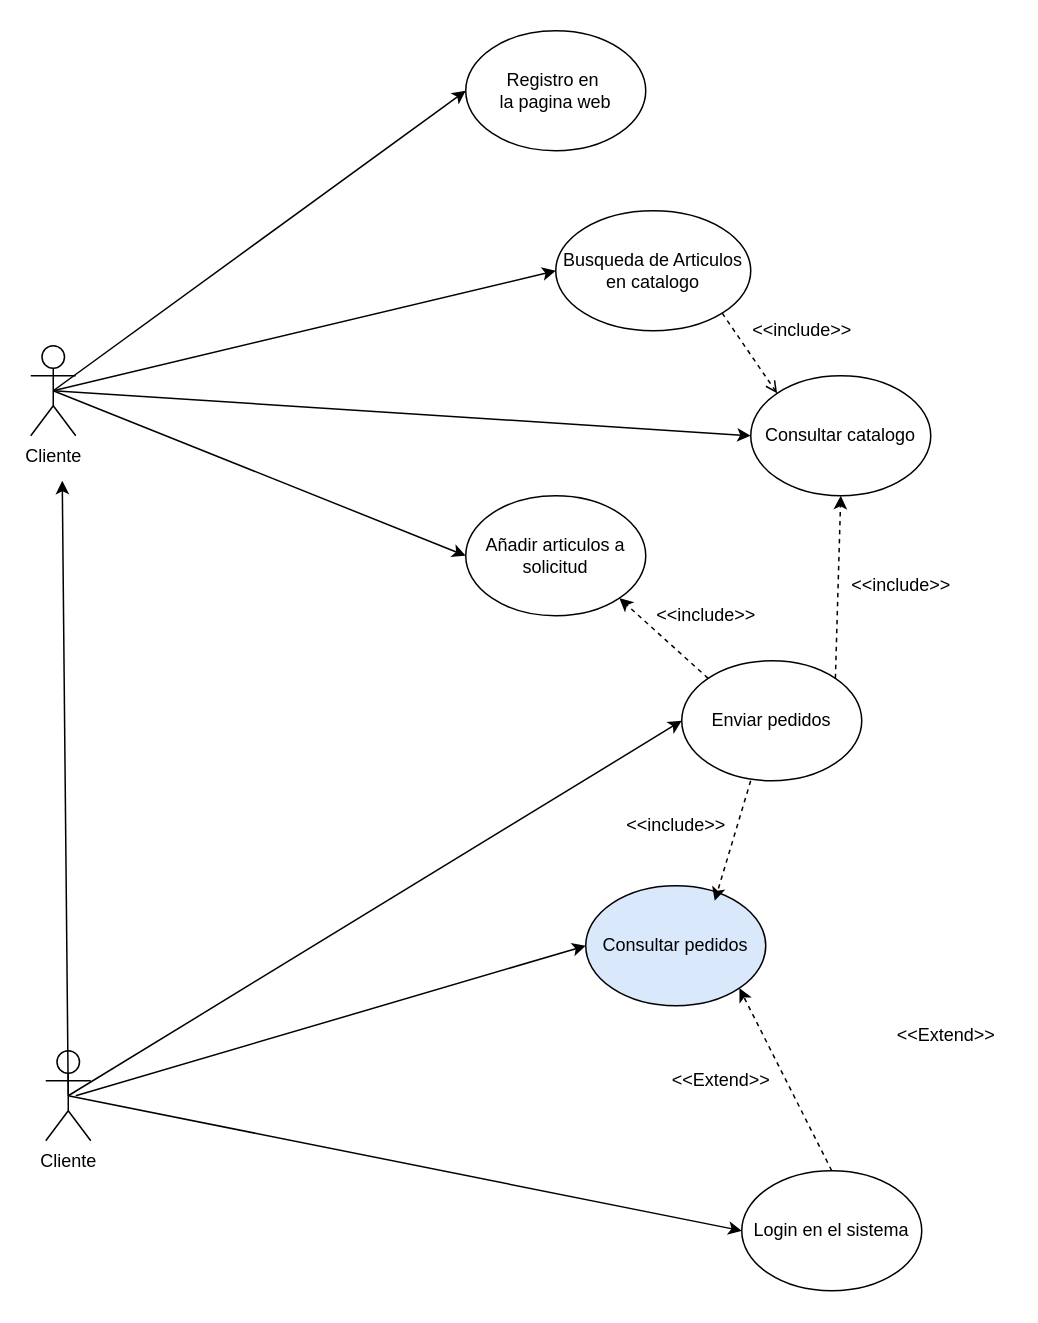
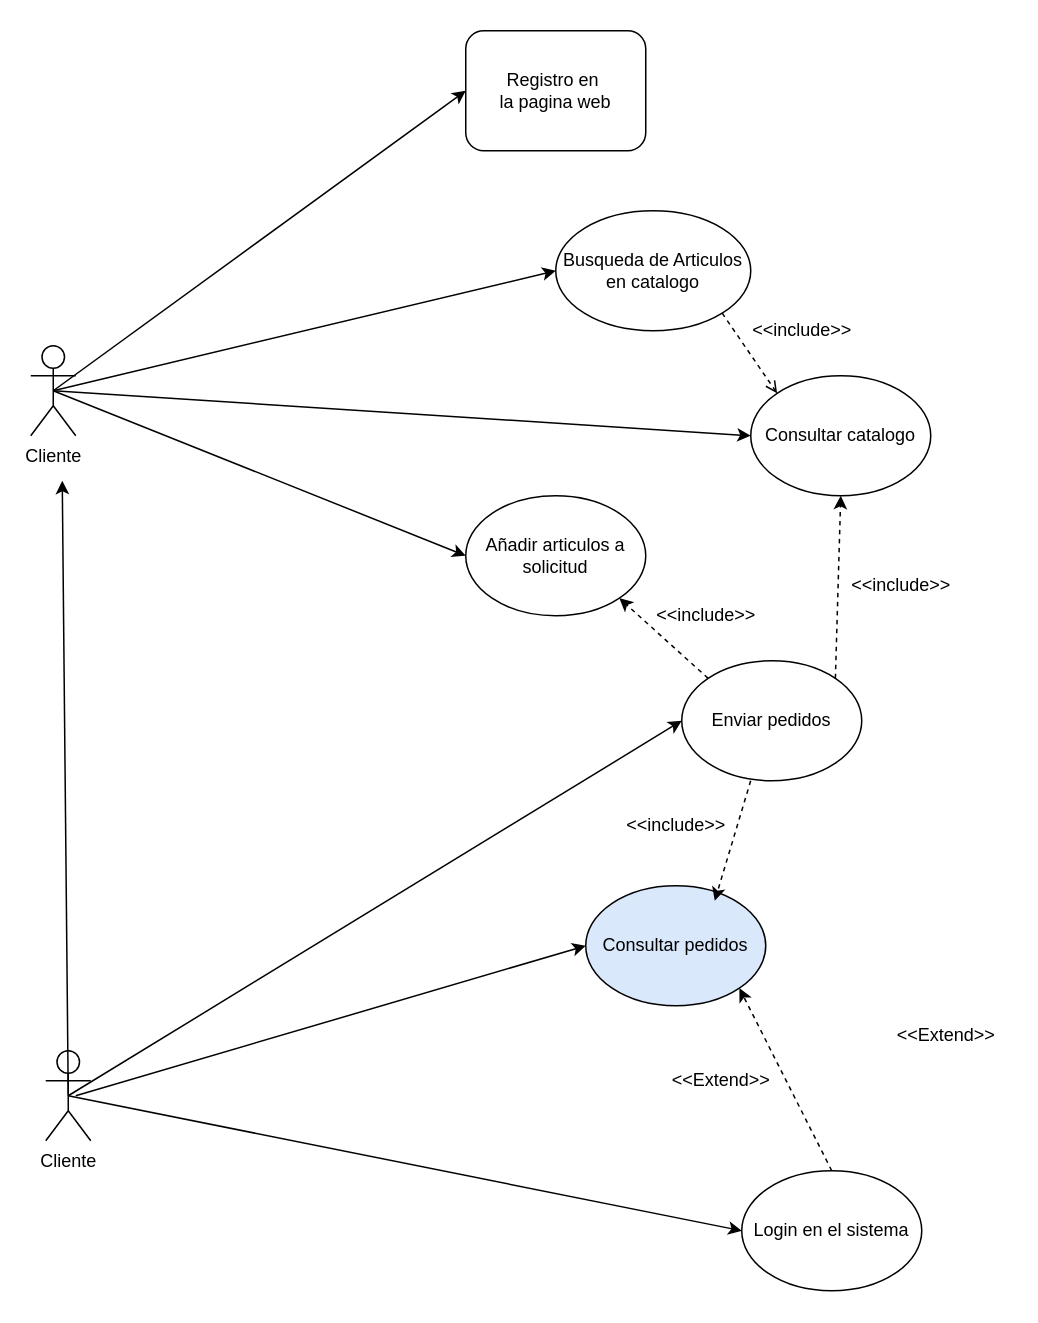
node "Registro en la pagina web": shape ellipse -> rounded rectangle
